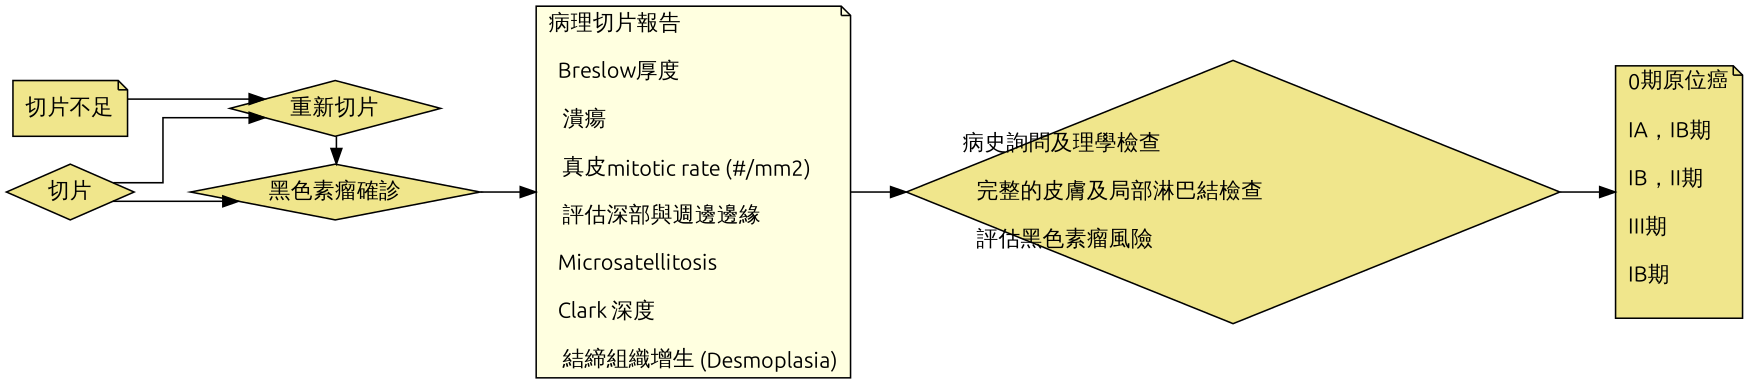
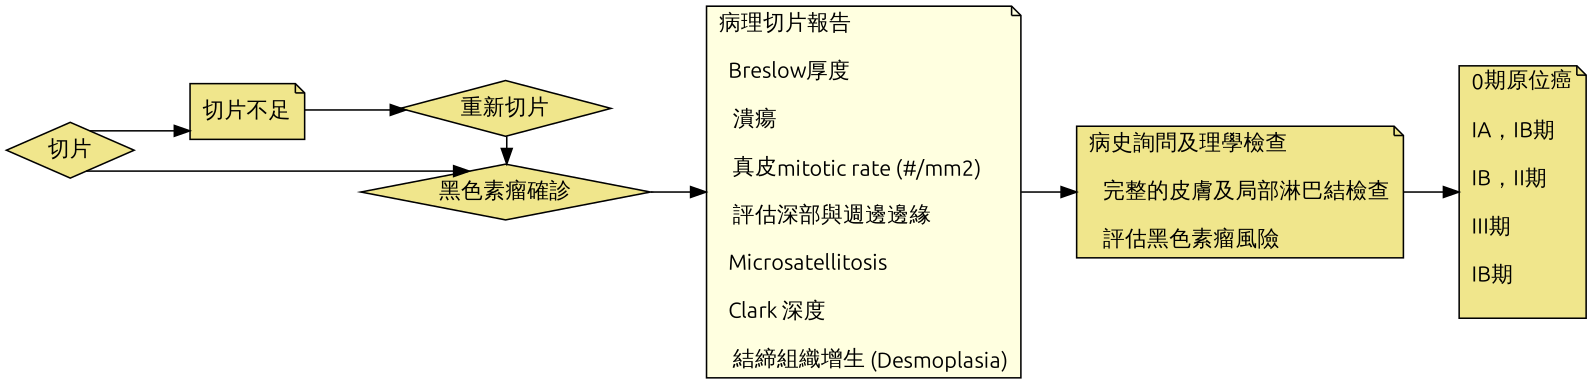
edge "切片" -> "重新切片": now "切片" -> "切片不足"
node "病史詢問及理學檢查 完整的皮膚及局部淋巴結檢查 評估黑色素瘤風險": shape diamond -> note
